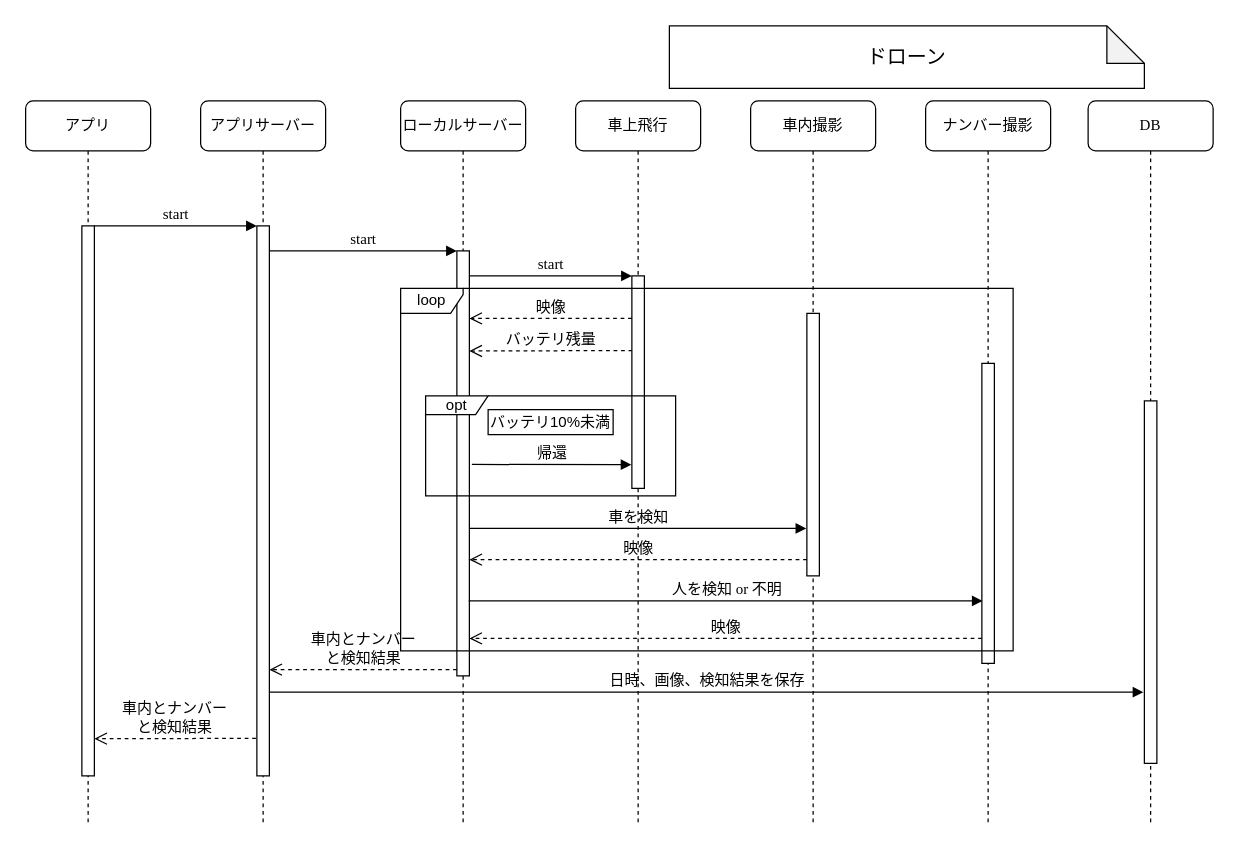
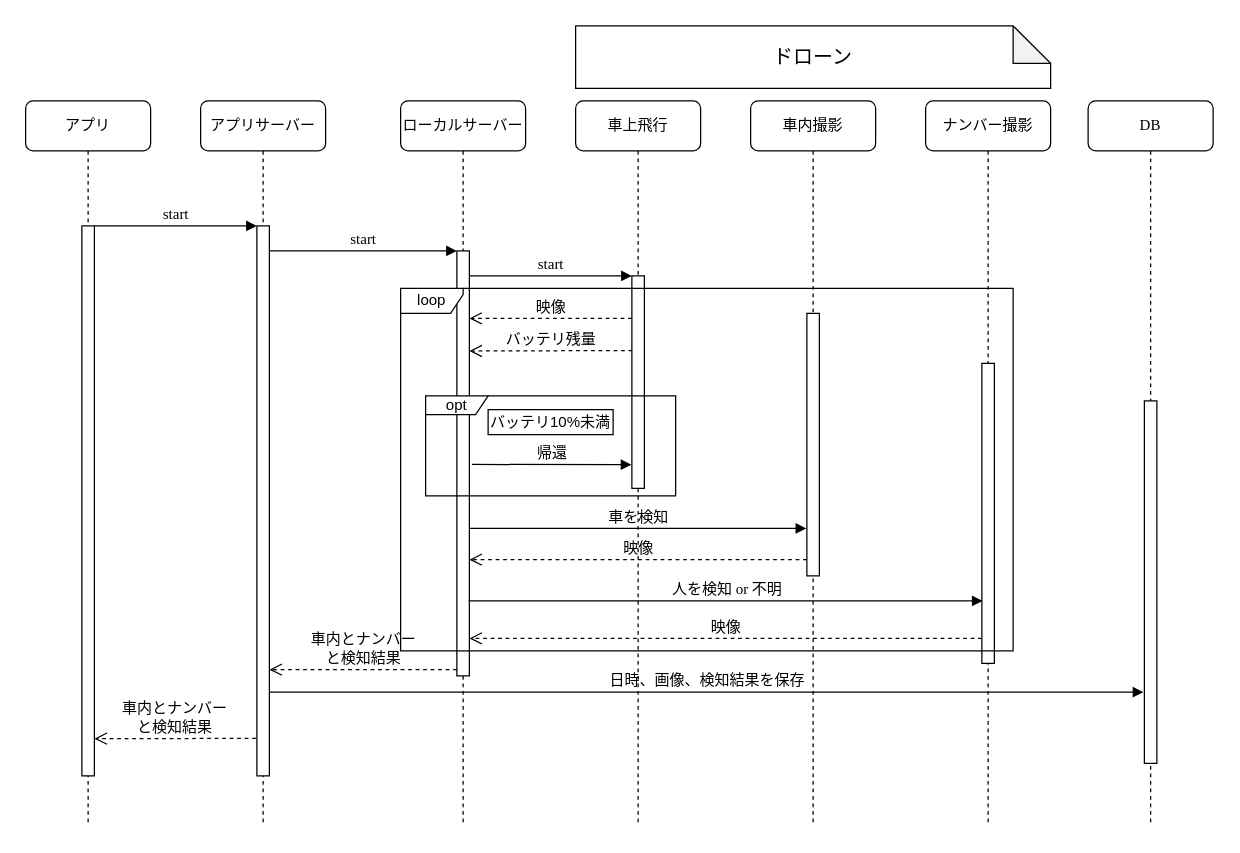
node "ドローン": moved (907, 57) -> (813, 57)
